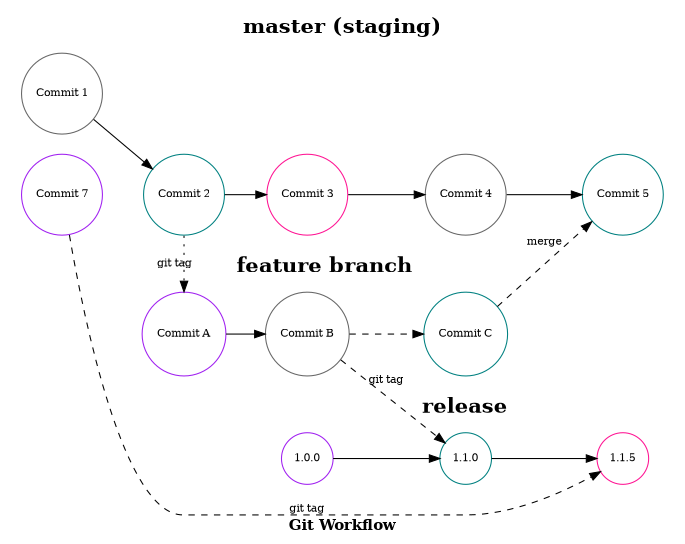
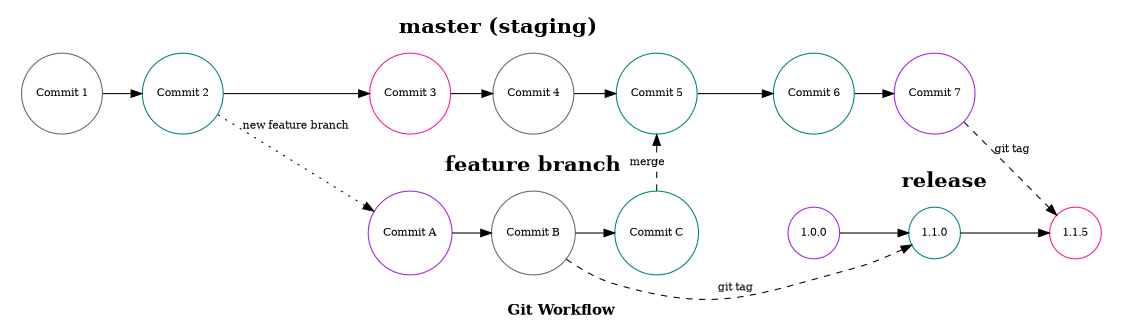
node "Commit 6": added
edge "Commit 2" -> "Commit A": label "git tag" -> "new feature branch"
edge "Commit B" -> "Commit C": style dashed -> solid
